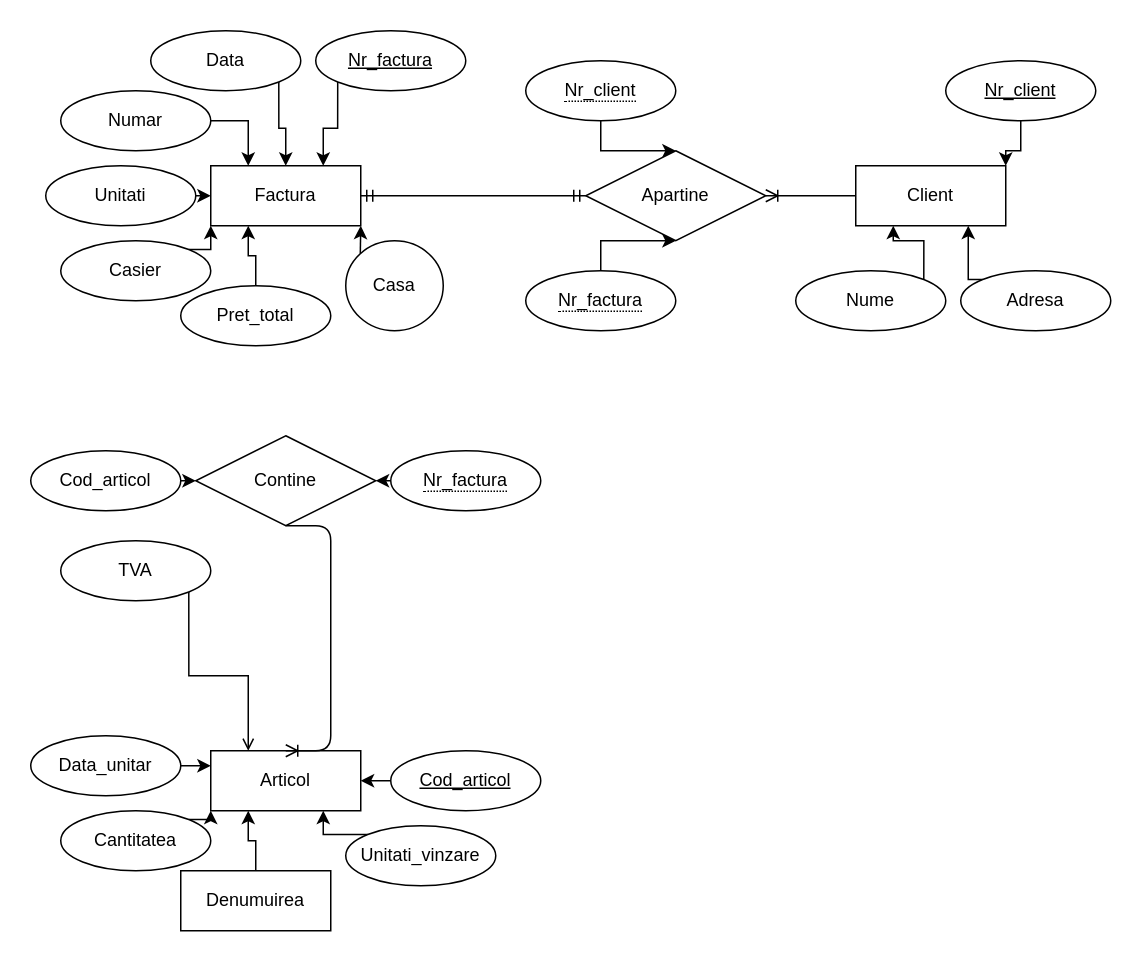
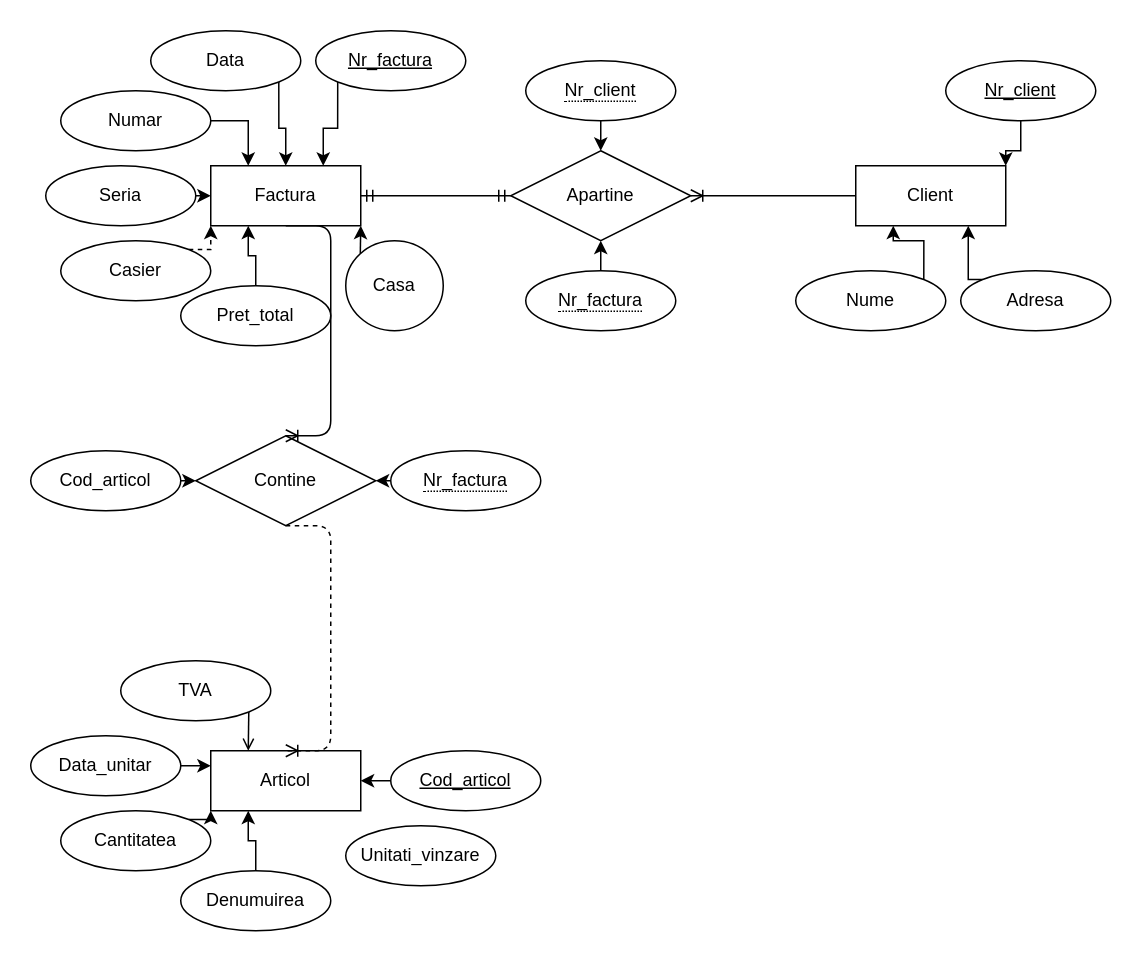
node "Unitati": label "Unitati" -> "Seria"
node "Apartine": moved (676, 196) -> (601, 196)
edge "Casier" -> "Factura": style solid -> dashed
edge "Factura" -> "Contine": added
node "TVA": moved (136, 571) -> (196, 691)
edge "Contine" -> "Articol": style solid -> dashed
edge "Unitati_vinzare" -> "Articol": removed
node "Denumuirea": shape rectangle -> ellipse
